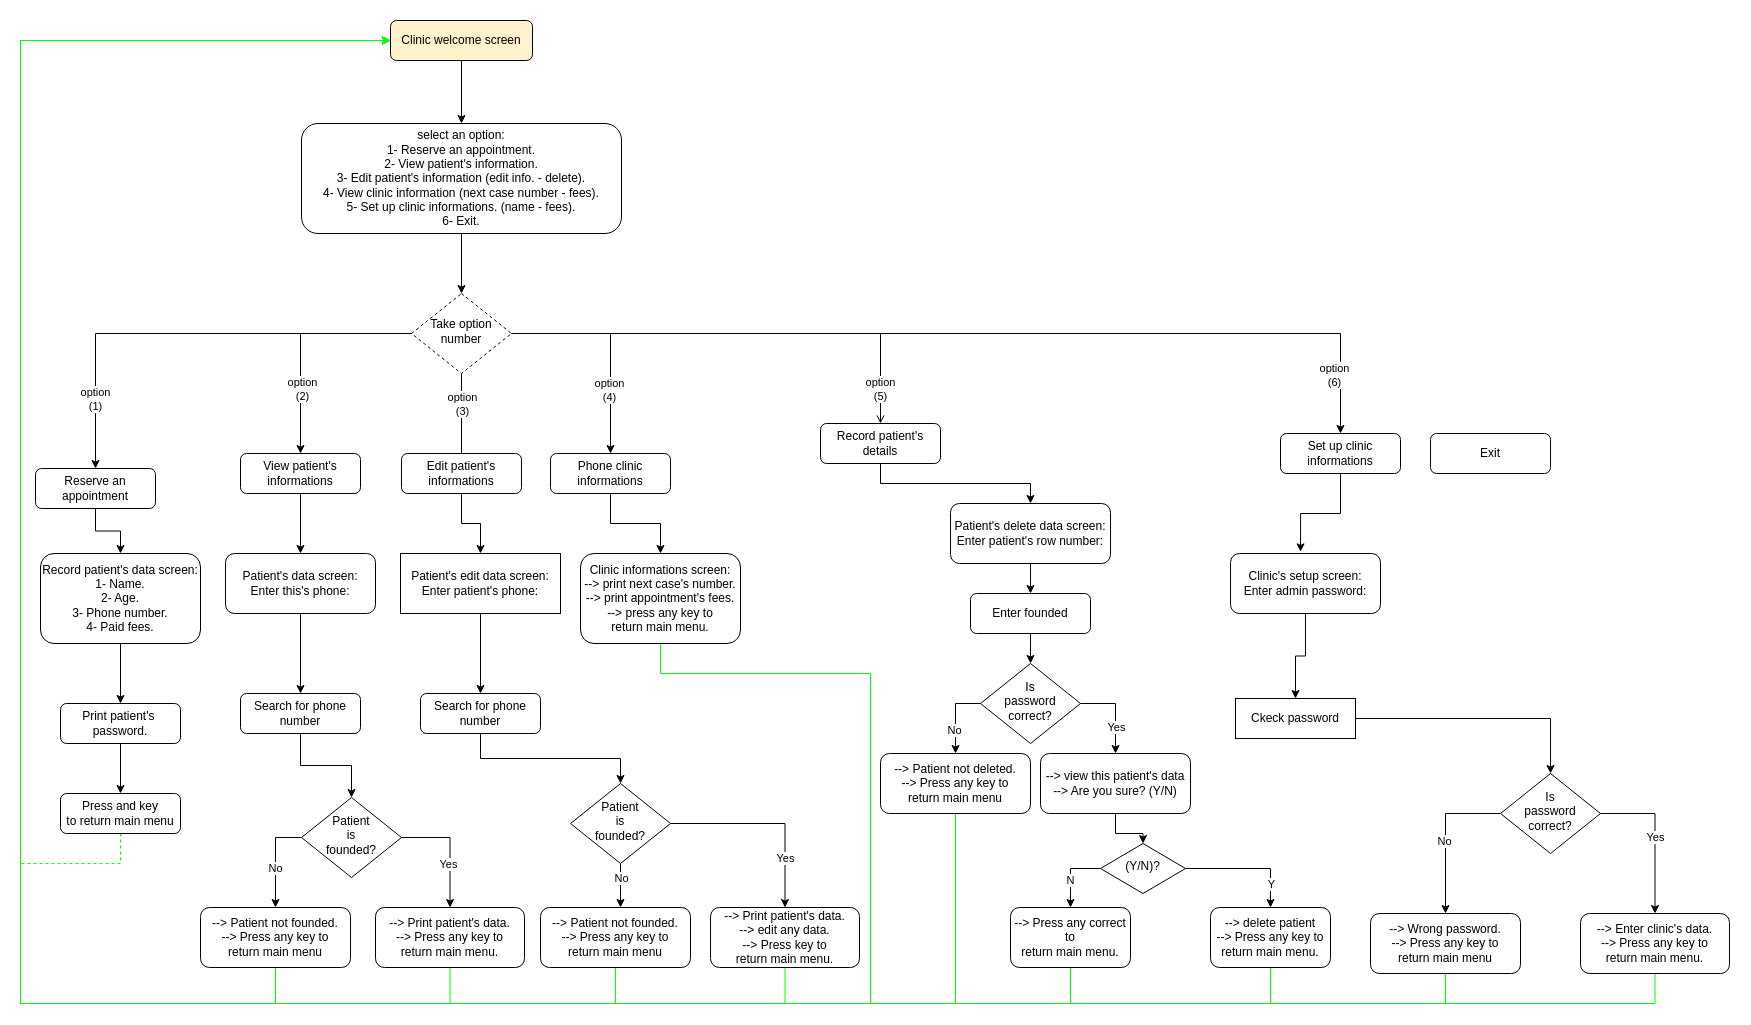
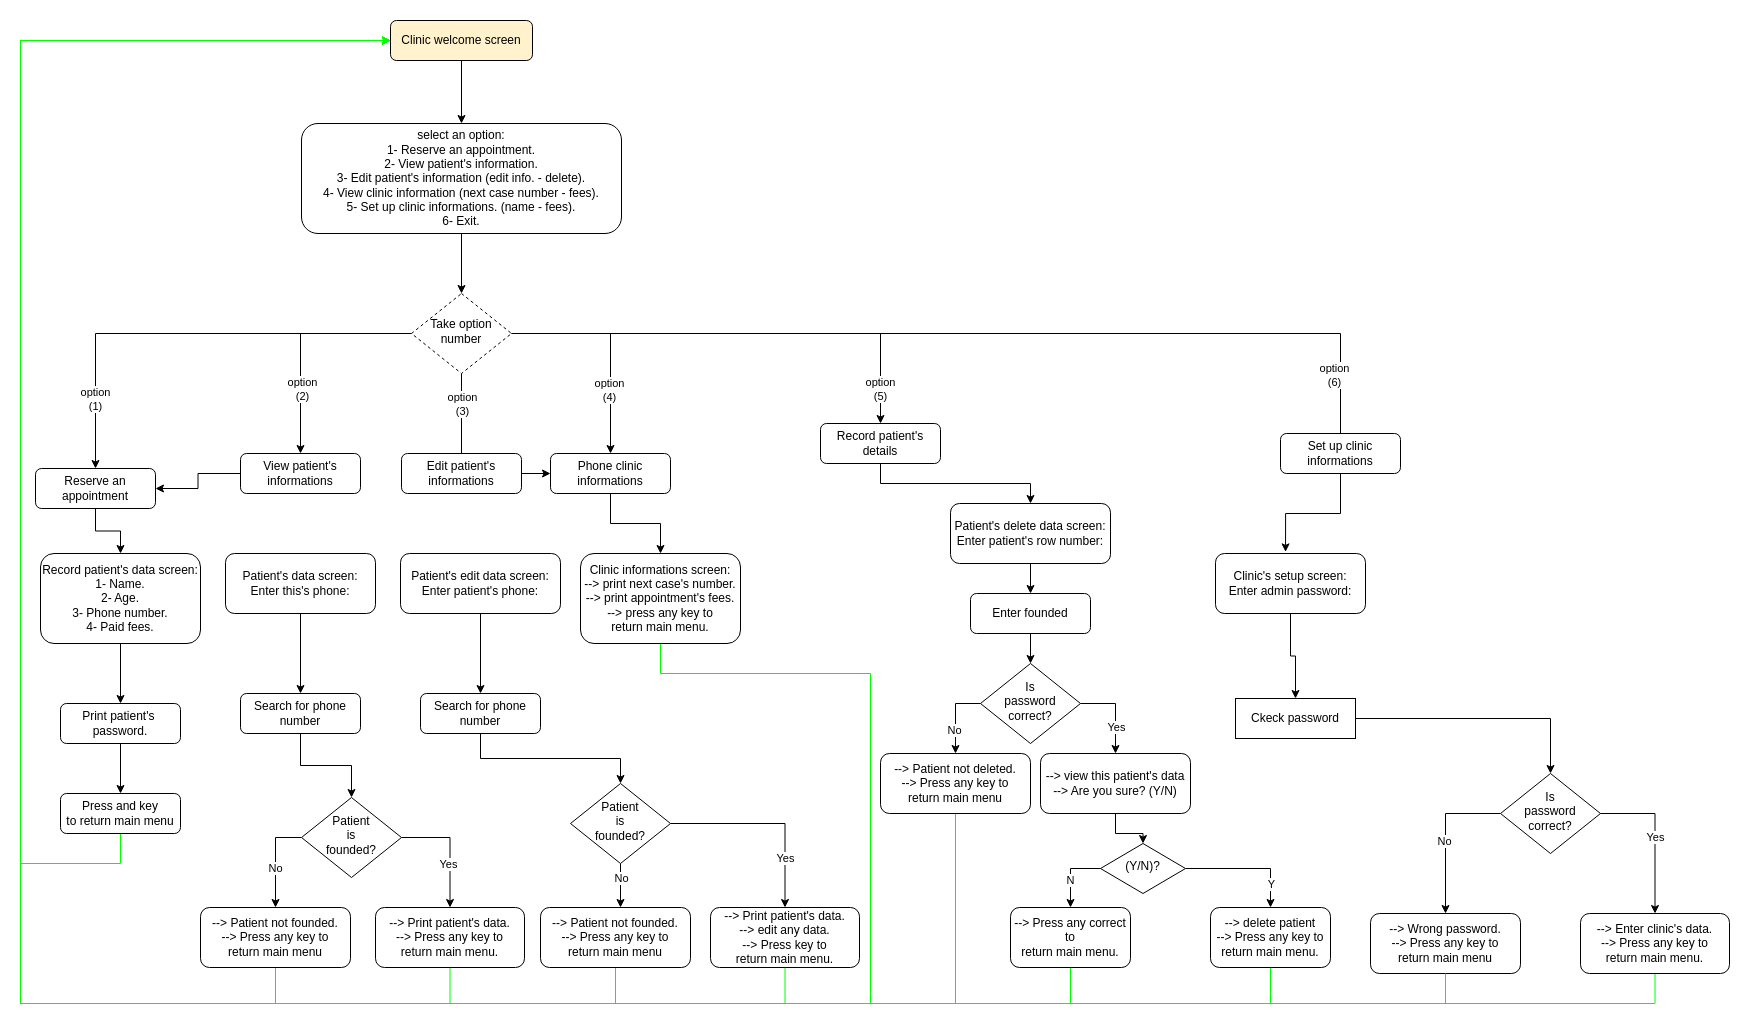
edge "Take option number" -> "Record patient's details": arrowhead open -> classic
edge "Take option number" -> "Set up clinic informations": arrowhead classic -> none
node "Exit": removed
edge "View patient's informations" -> "Patient's data screen: Enter this's phone:": now "View patient's informations" -> "Reserve an appointment"
edge "Edit patient's informations" -> "Patient's edit data screen: Enter patient's phone:": now "Edit patient's informations" -> "Phone clinic informations"
node "Patient's edit data screen: Enter patient's phone:": shape rectangle -> rounded rectangle
node "Clinic's setup screen: Enter admin password:": moved (1306, 584) -> (1291, 584)
edge "Press and key to return main menu" -> "Clinic welcome screen": style dashed -> solid
